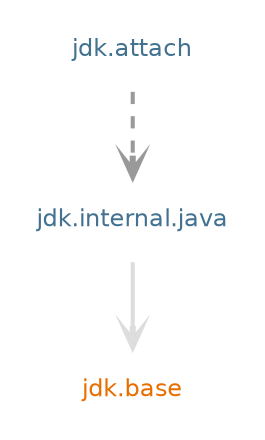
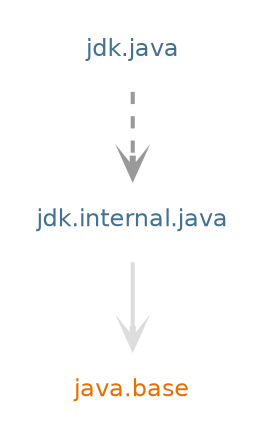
node "jdk.attach": label "jdk.attach" -> "jdk.java"
node "jdk.base": label "jdk.base" -> "java.base"
